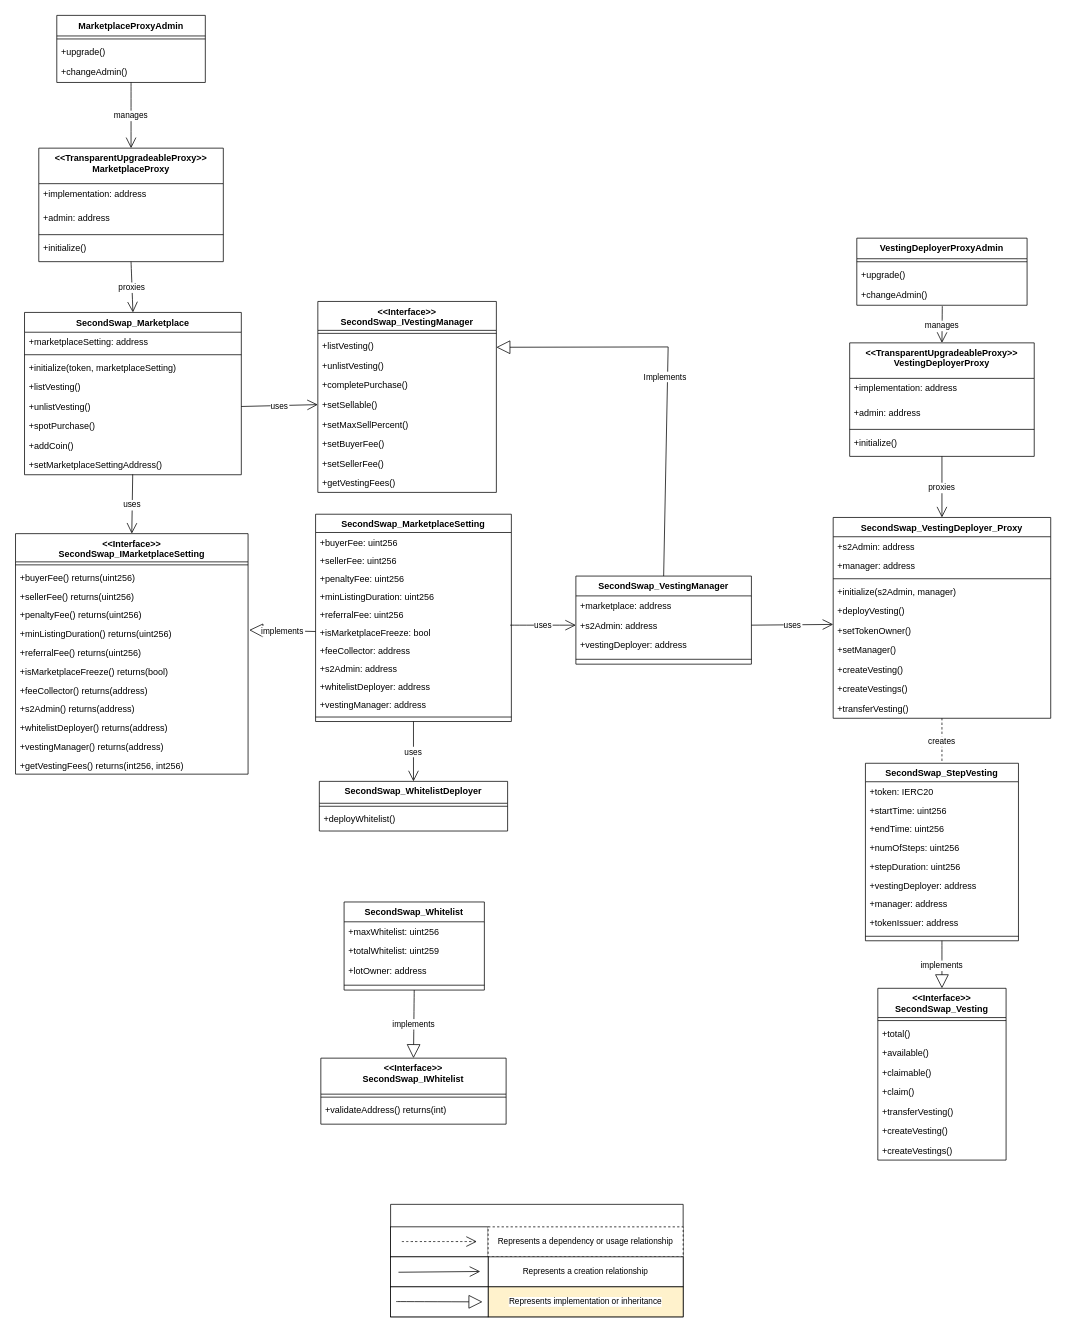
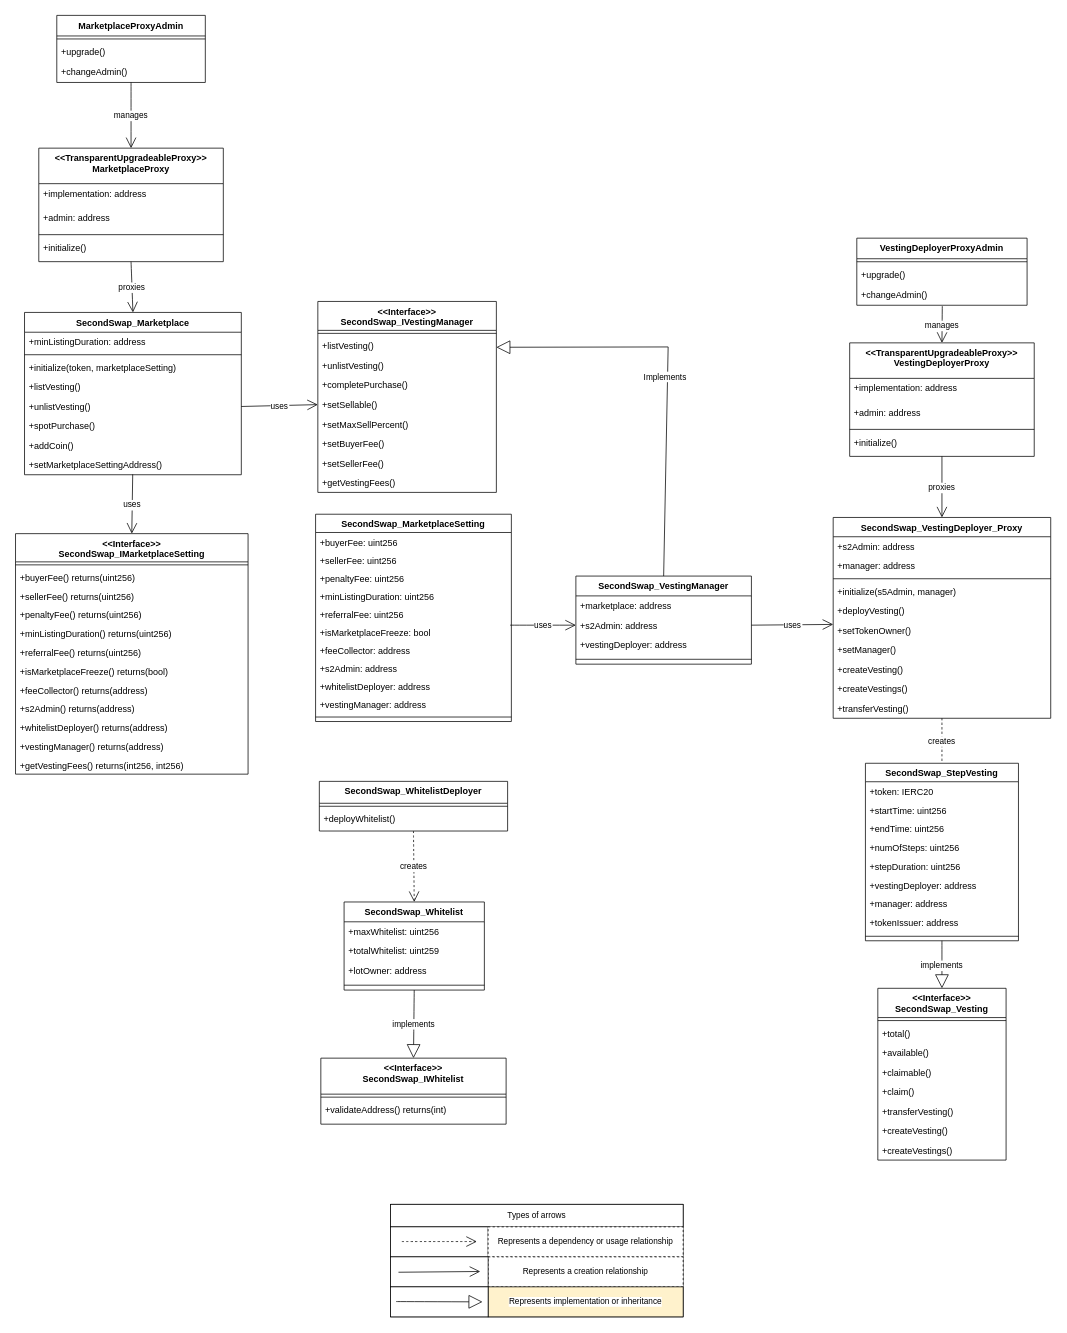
node "+marketplaceSetting: address": label "+marketplaceSetting: address" -> "+minListingDuration: address"
node "+initialize(s2Admin, manager)": label "+initialize(s2Admin, manager)" -> "+initialize(s5Admin, manager)"
edge "+isMarketplaceFreeze: bool" -> "+minListingDuration() returns(uint256)": removed, label "implements"
edge "SecondSwap_MarketplaceSetting" -> "SecondSwap_WhitelistDeployer": removed, label "uses"
edge "SecondSwap_WhitelistDeployer" -> "SecondSwap_Whitelist": added, label "creates"
node "Types of arrows": added
node "Represents a creation relationship": style solid -> dashed
